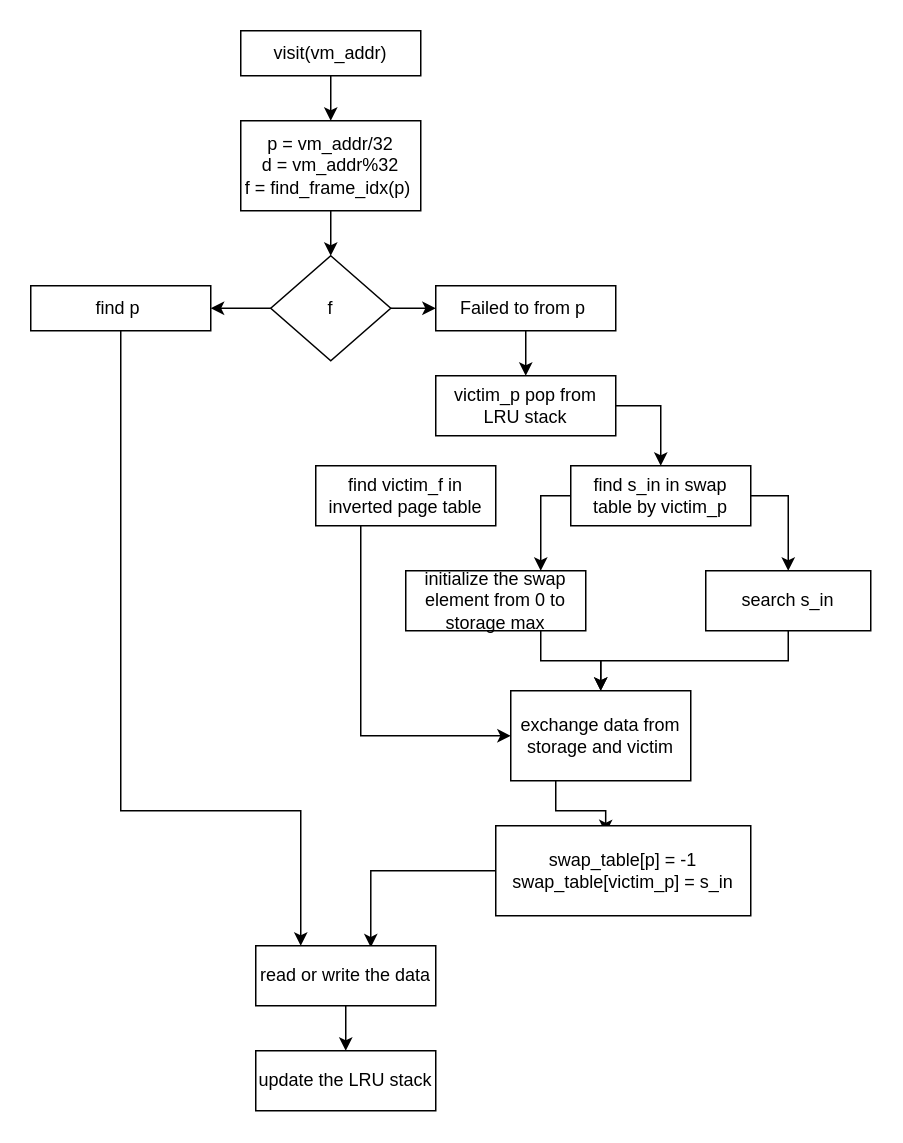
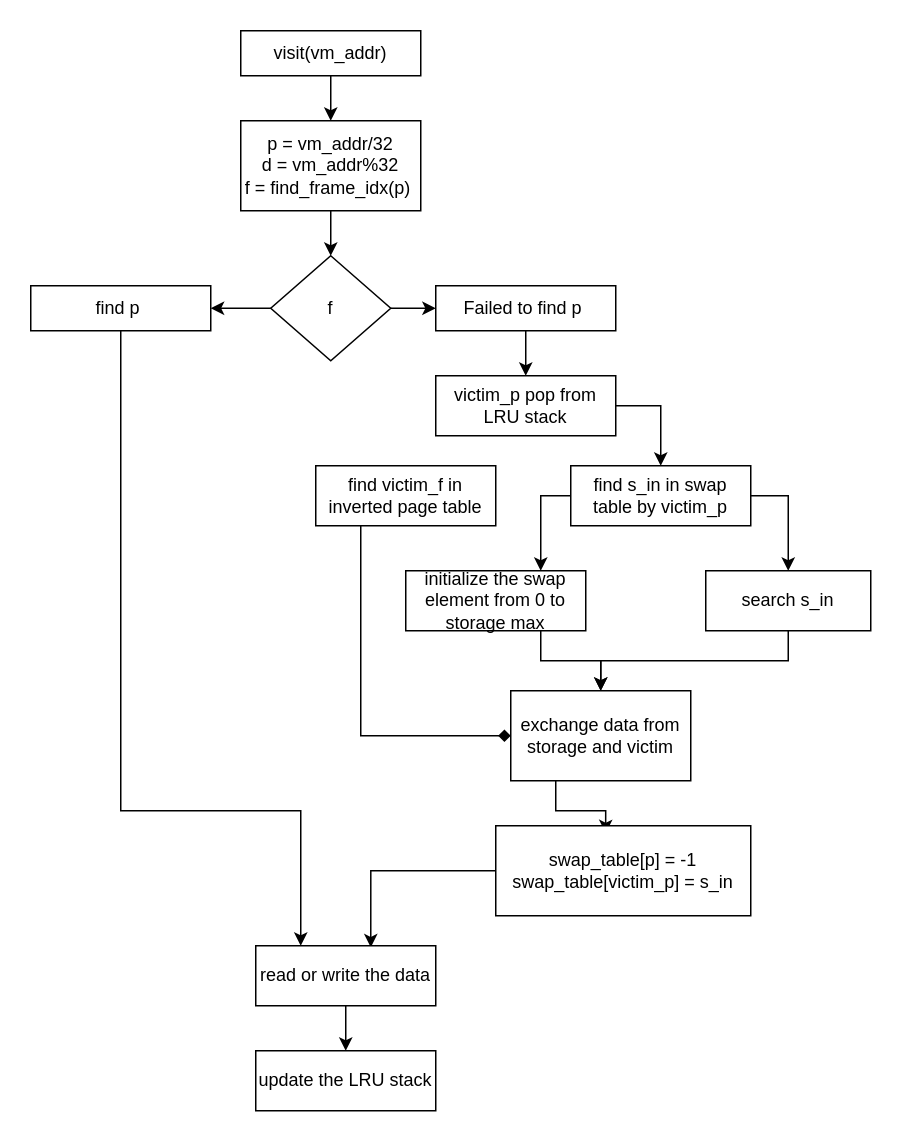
node "Failed to from p": label "Failed to from p" -> "Failed to find p"
edge "find victim_f in inverted page table" -> "exchange data from storage and victim": arrowhead classic -> diamond
